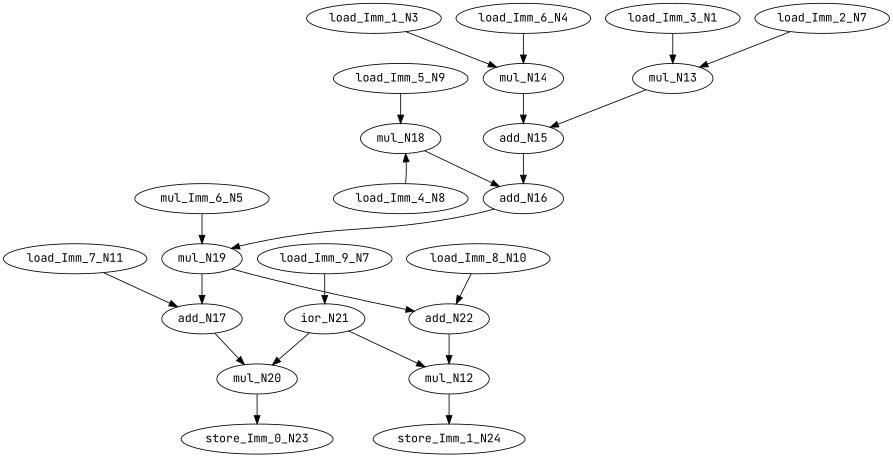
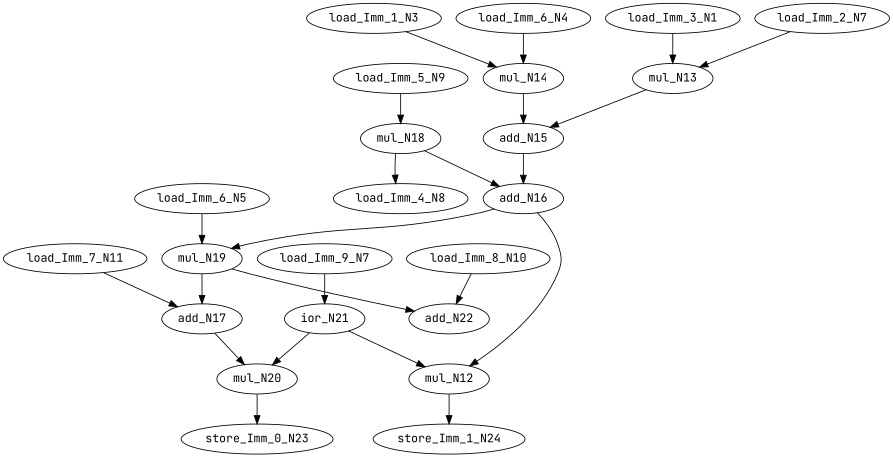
edge "load_Imm_4_N8" -> "mul_N18": reversed
node "mul_Imm_6_N5": label "mul_Imm_6_N5" -> "load_Imm_6_N5"
edge "add_N22" -> "mul_N12": now "add_N16" -> "mul_N12"
